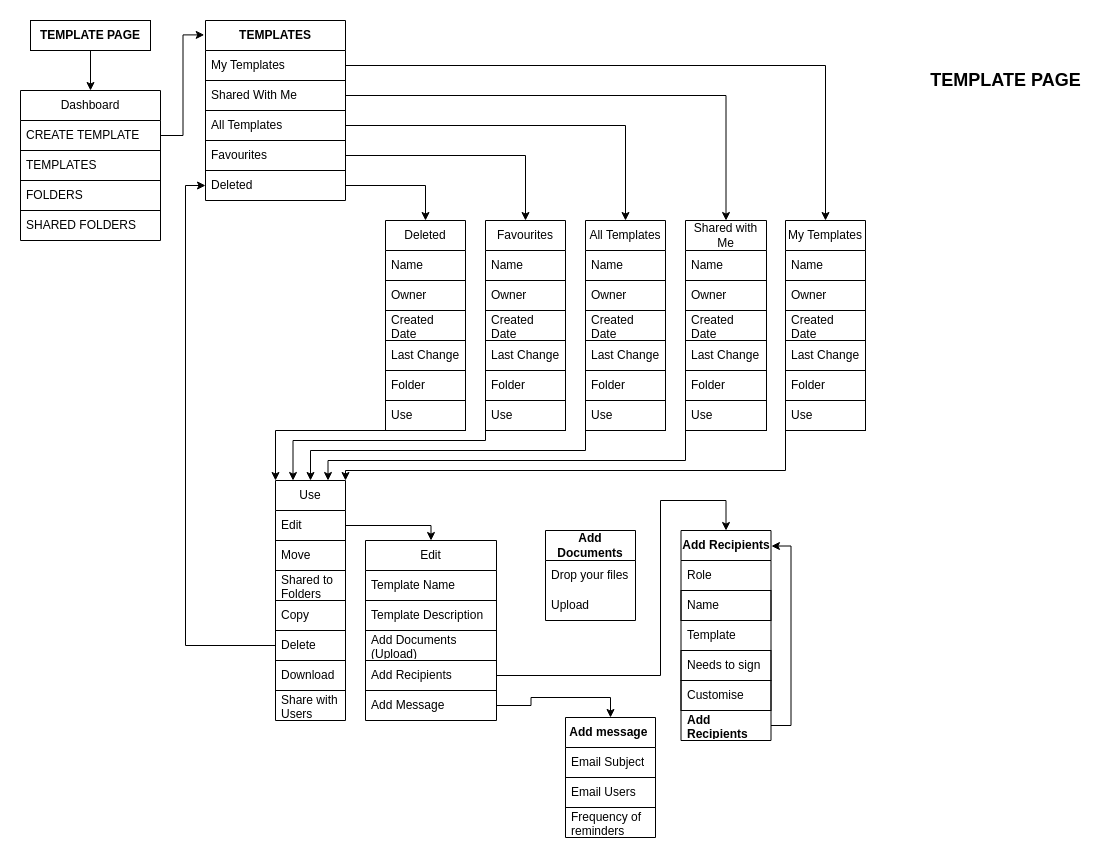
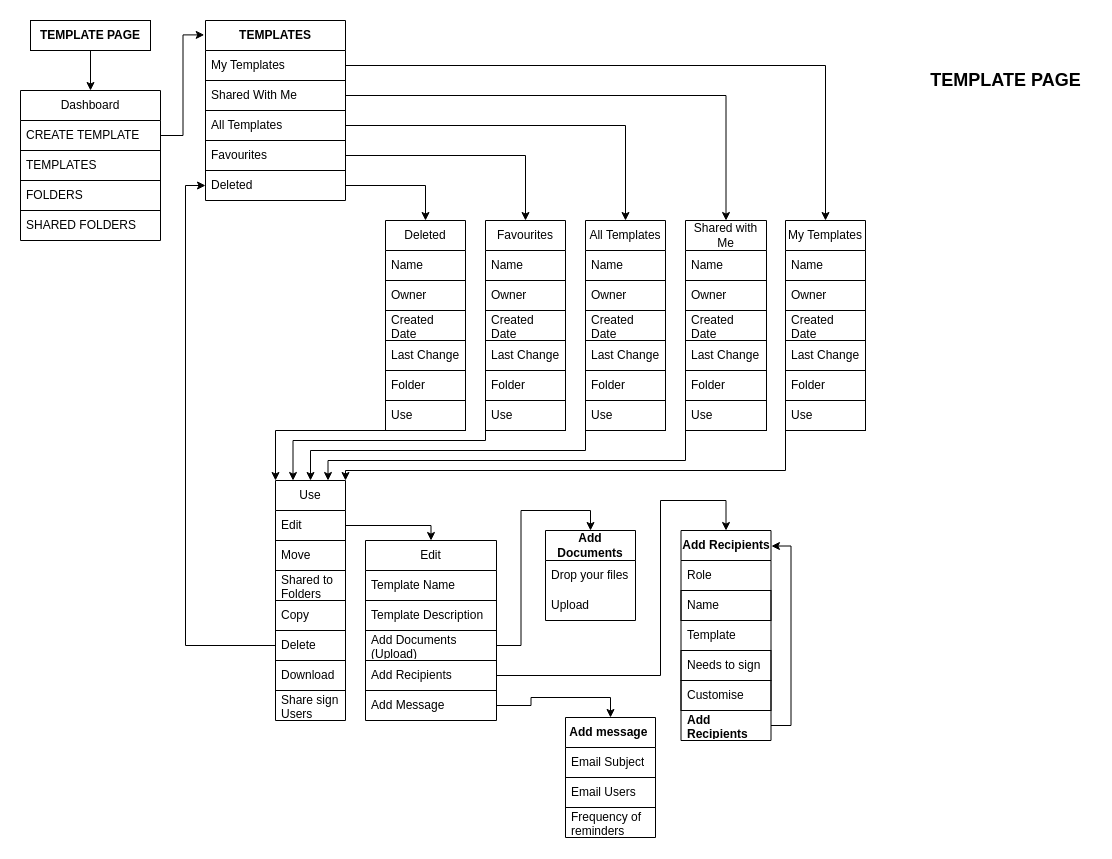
edge "Add Documents (Upload)" -> "Add Documents": added
node "Share with Users": label "Share with Users" -> "Share sign Users"
